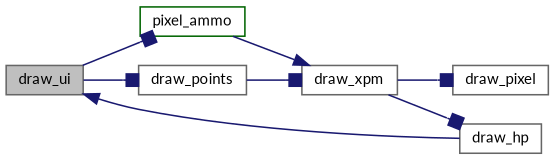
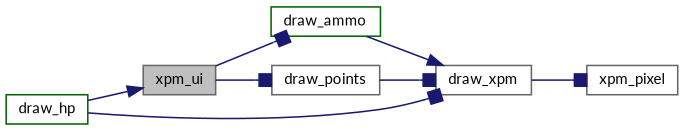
node "pixel_ammo": label "pixel_ammo" -> "draw_ammo"
node "draw_ui": label "draw_ui" -> "xpm_ui"
node "draw_pixel": label "draw_pixel" -> "xpm_pixel"
edge "draw_xpm" -> "draw_hp": reversed
node "draw_hp": color gray40 -> darkgreen
